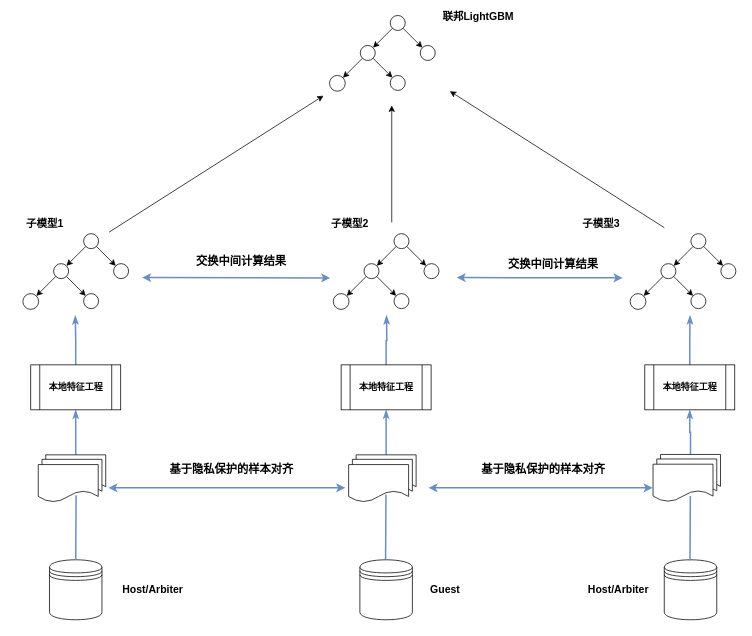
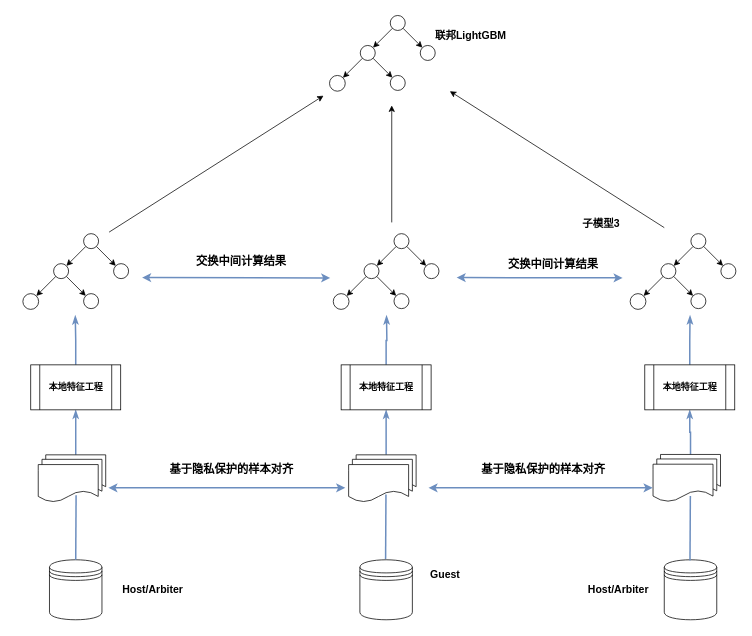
node "联邦LightGBM": moved (478, 17) -> (470, 36)
node "子模型1": removed
node "子模型2": removed
node "Guest": moved (445, 590) -> (445, 575)
